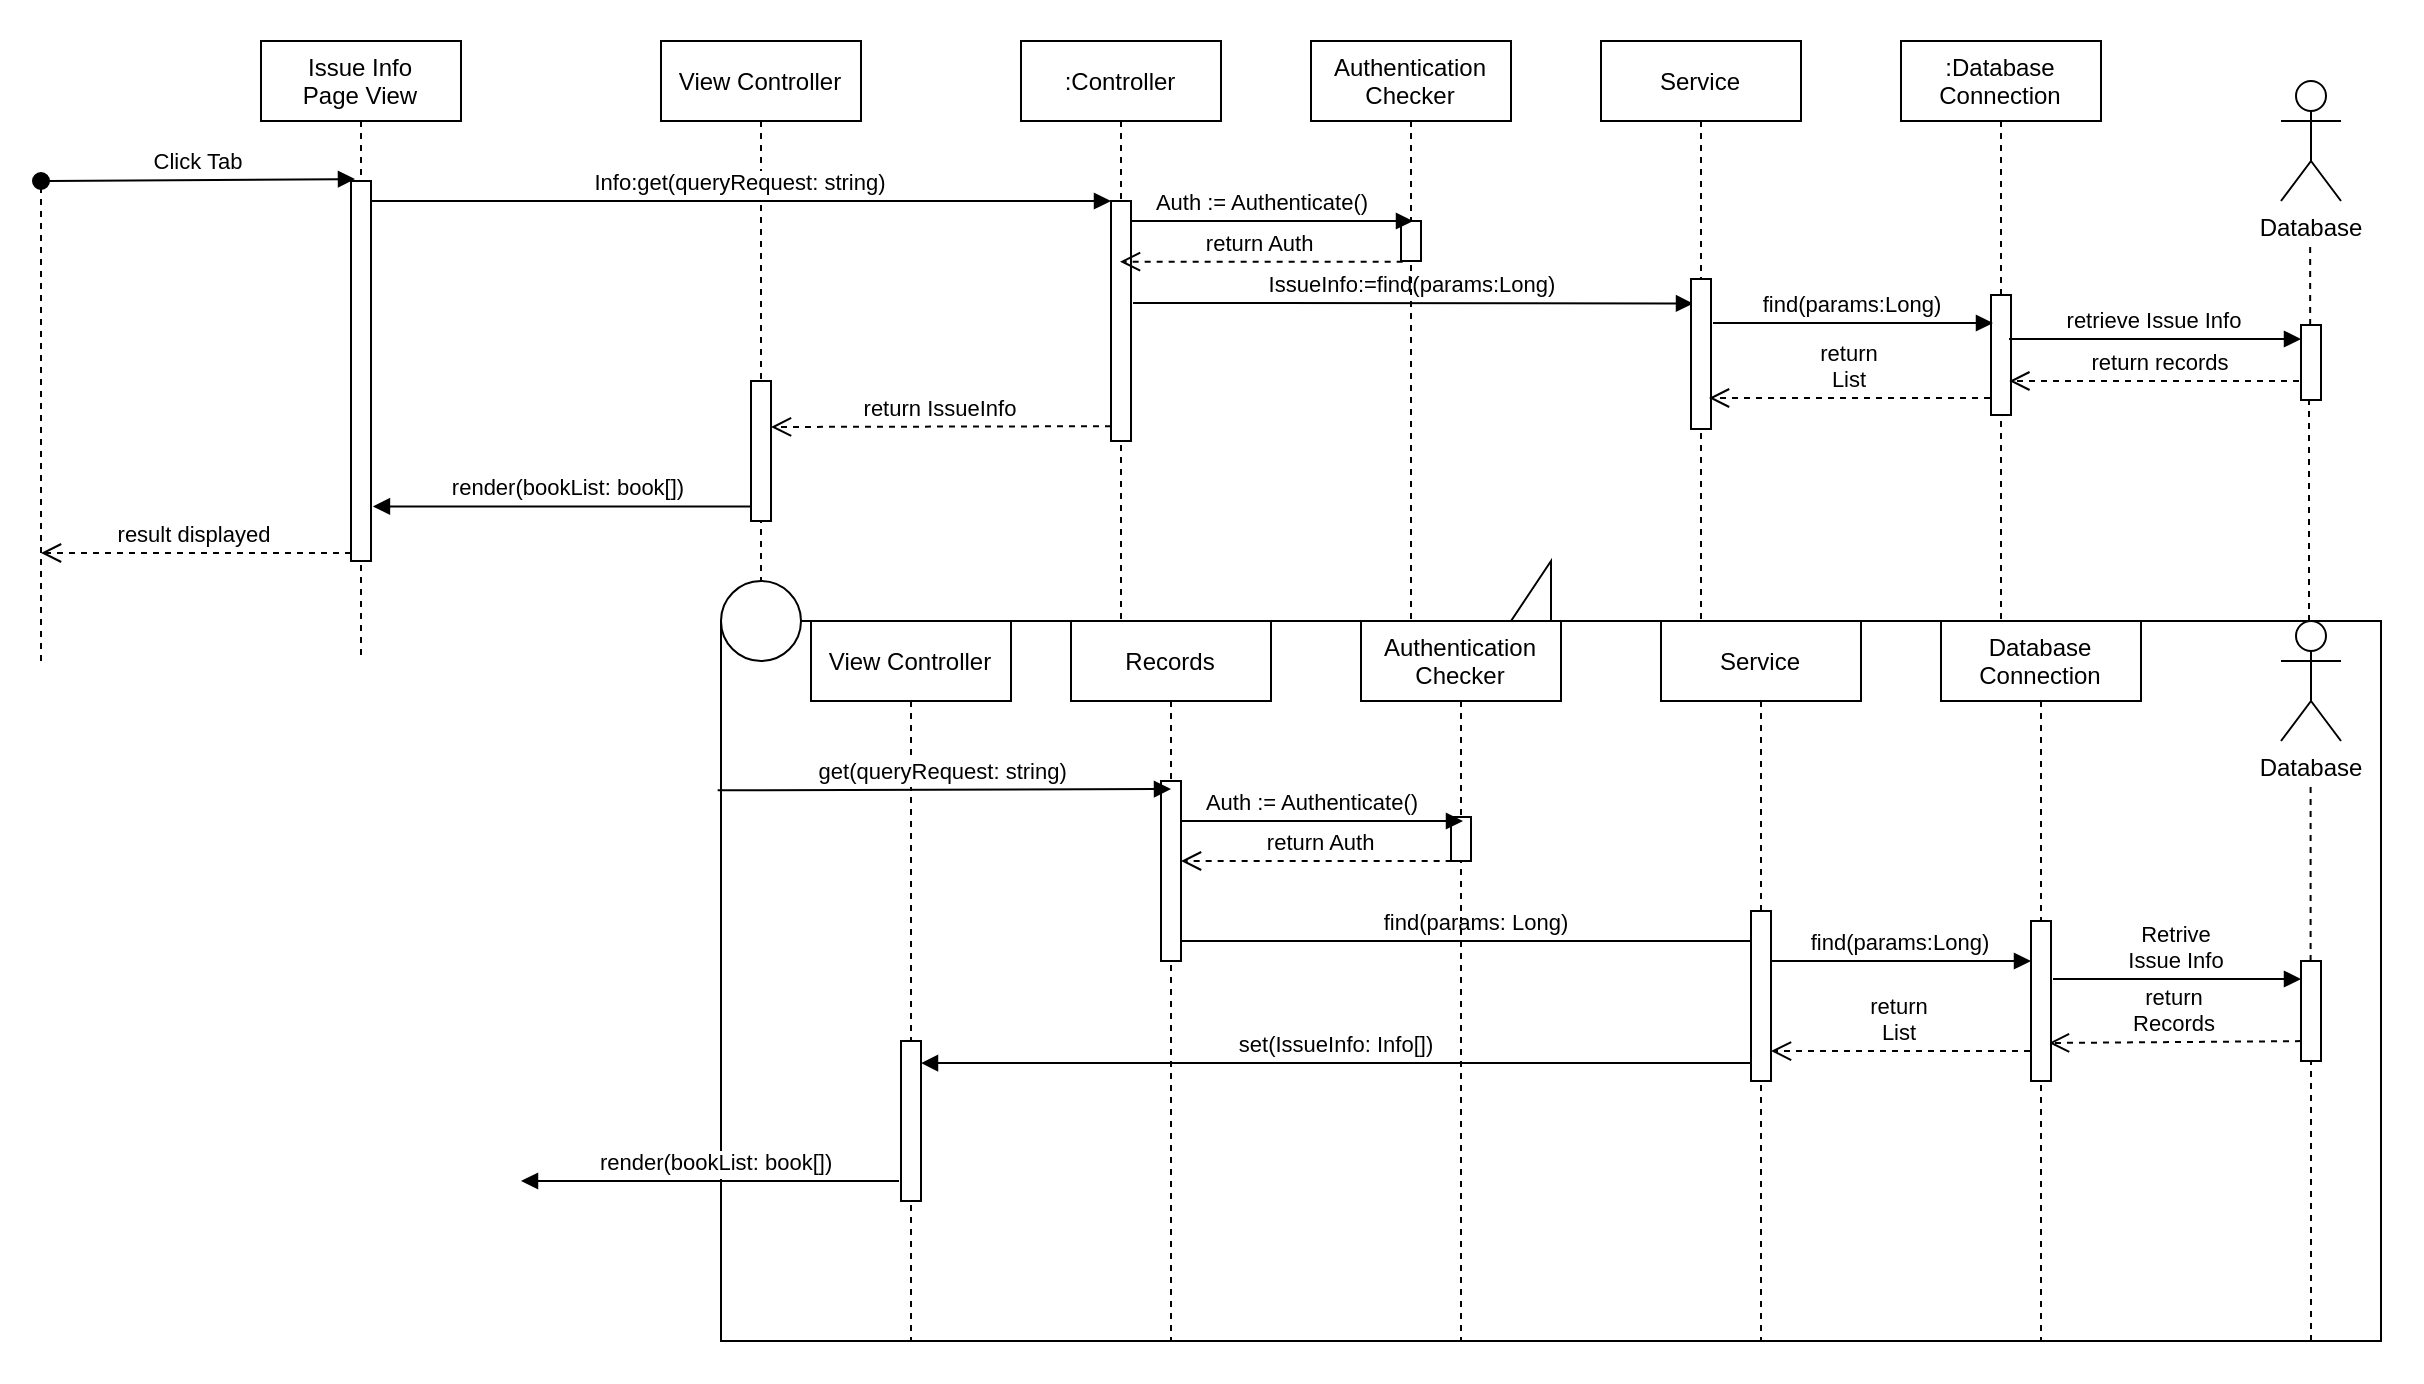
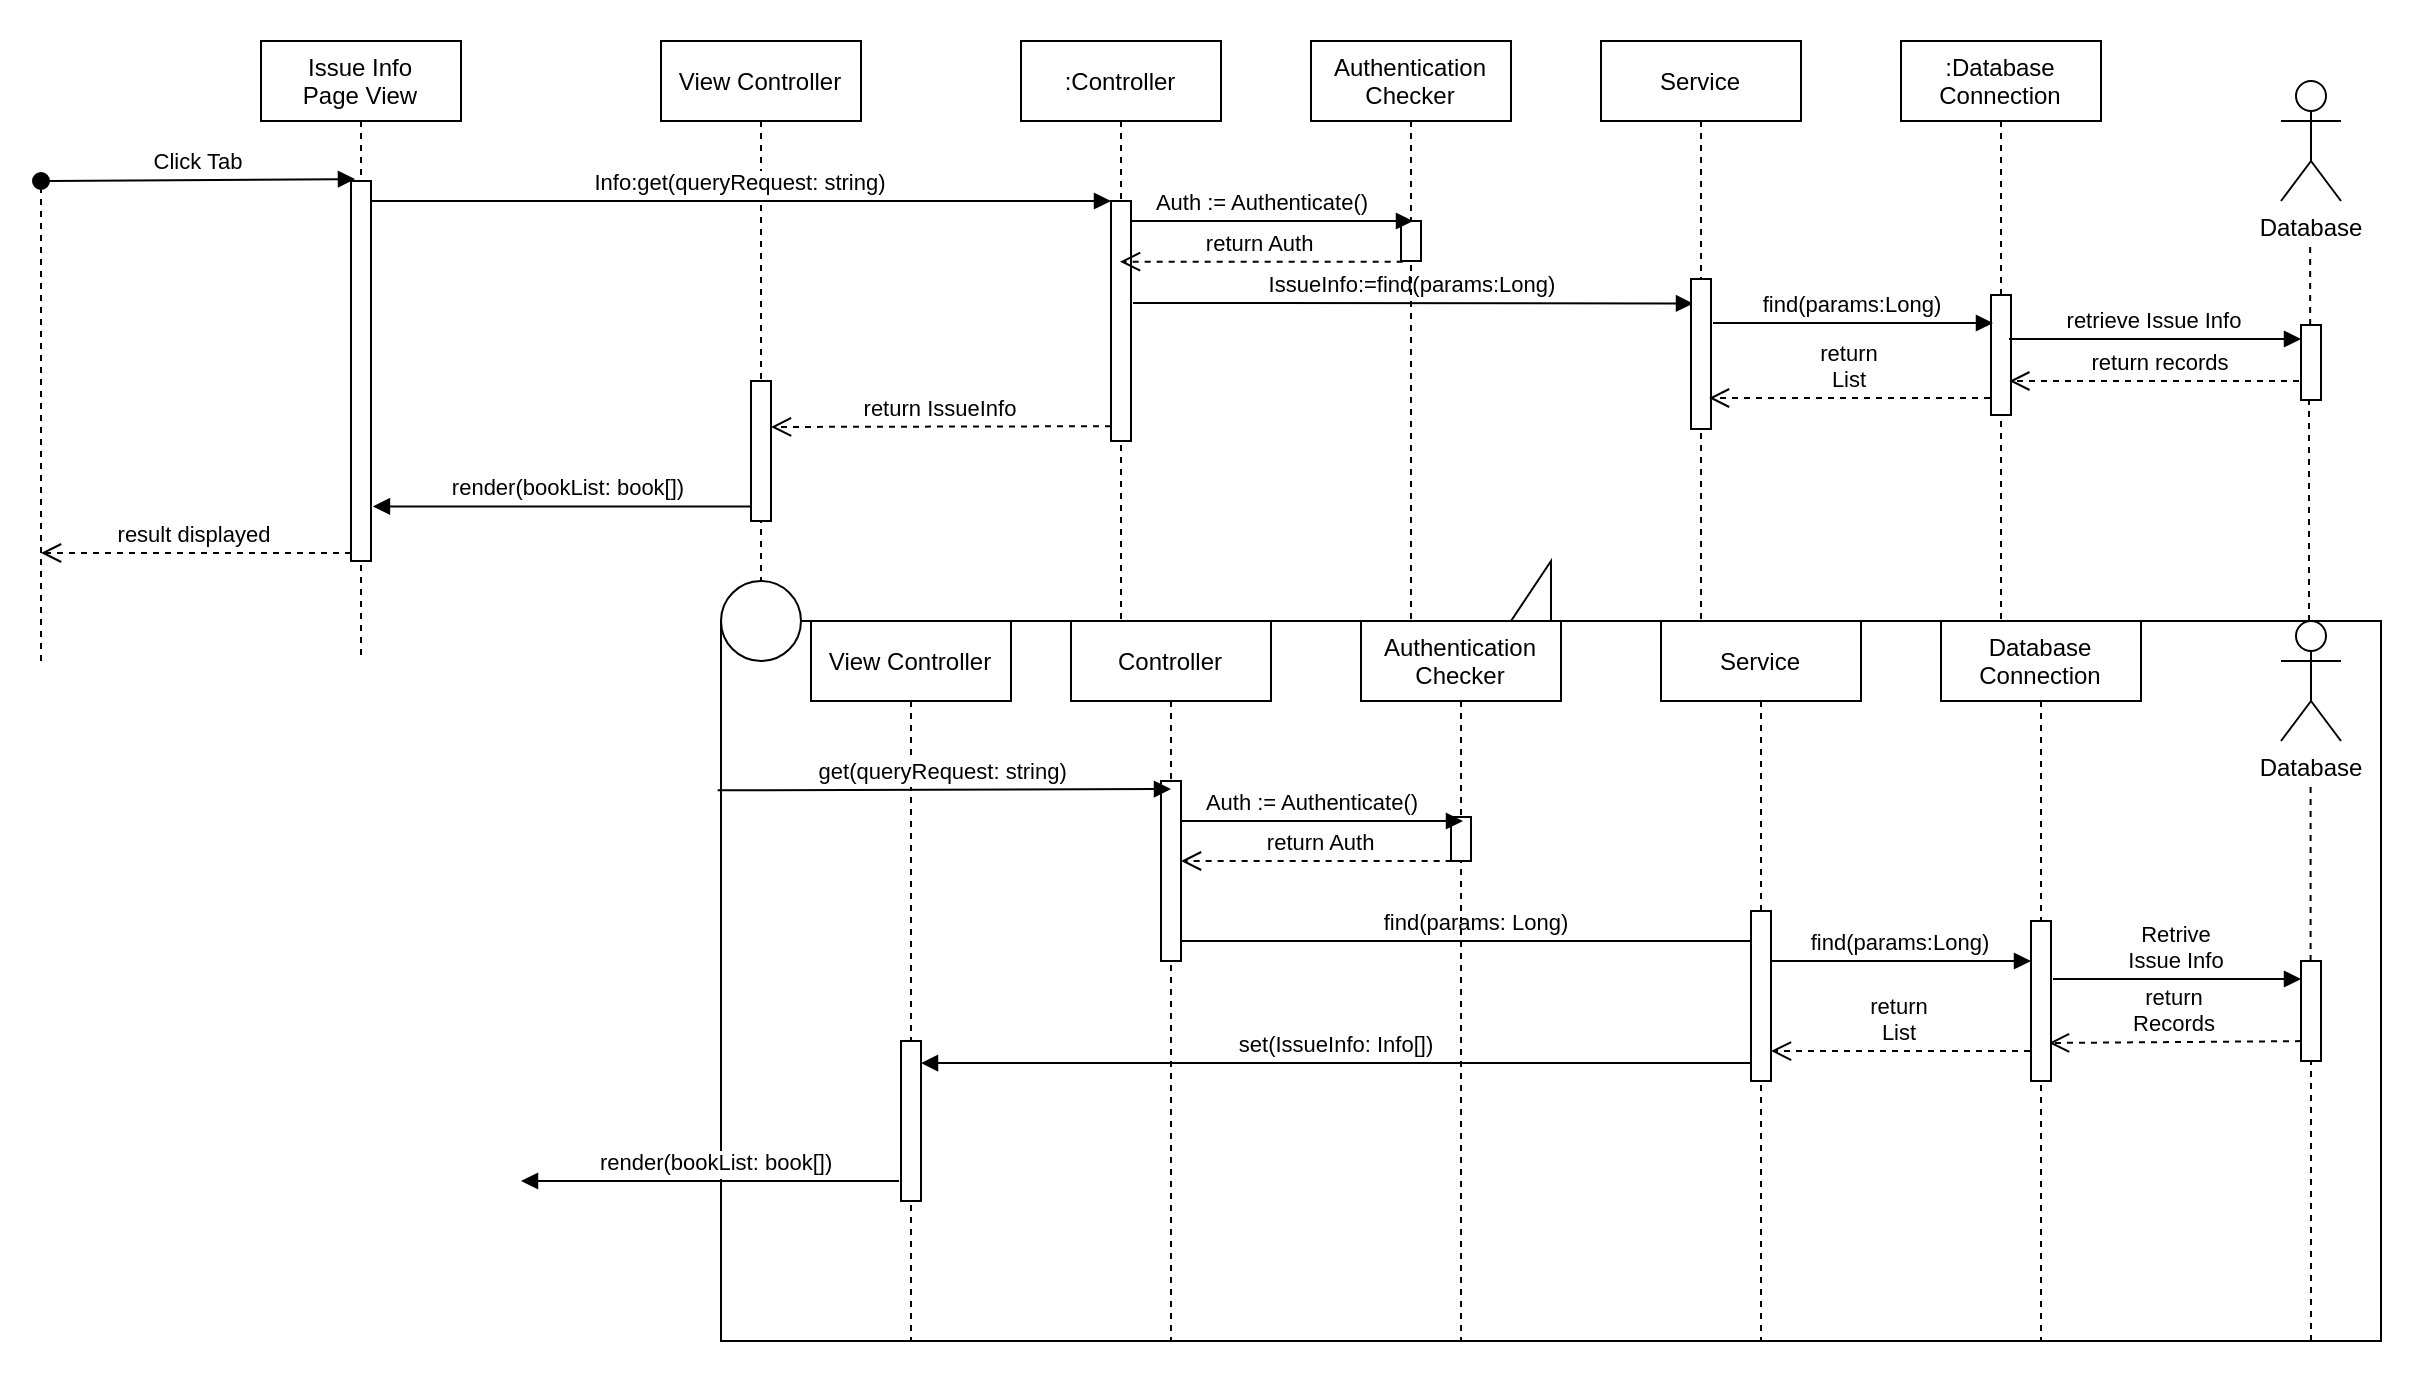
node "Records": label "Records" -> "Controller"
